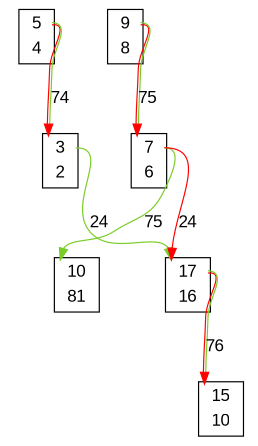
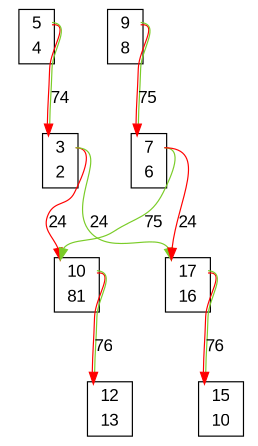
edge "3" -> "10": added, label "24"
node "12": added
